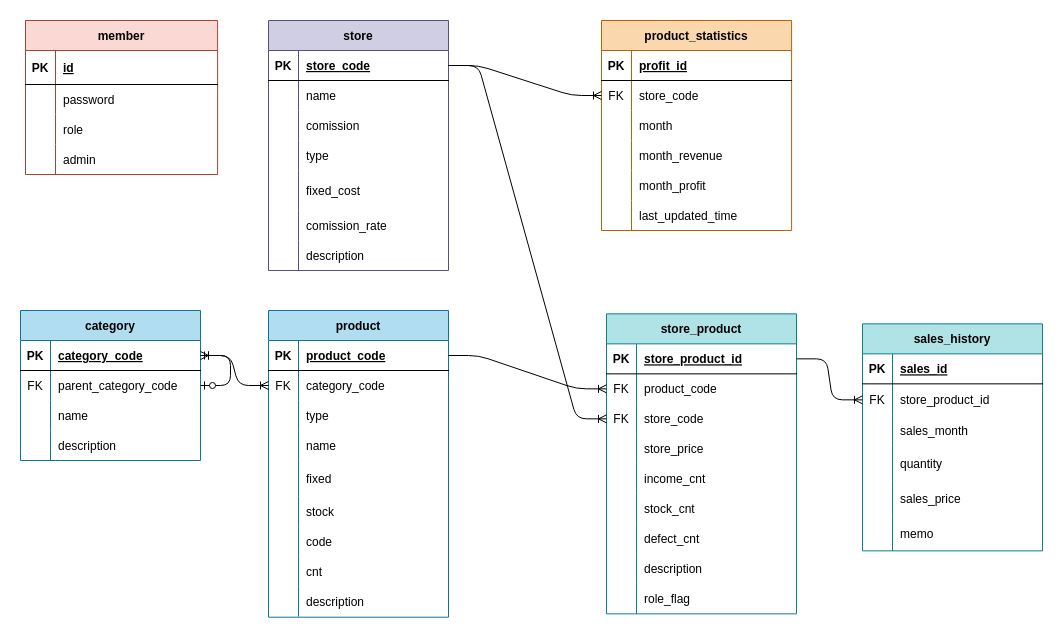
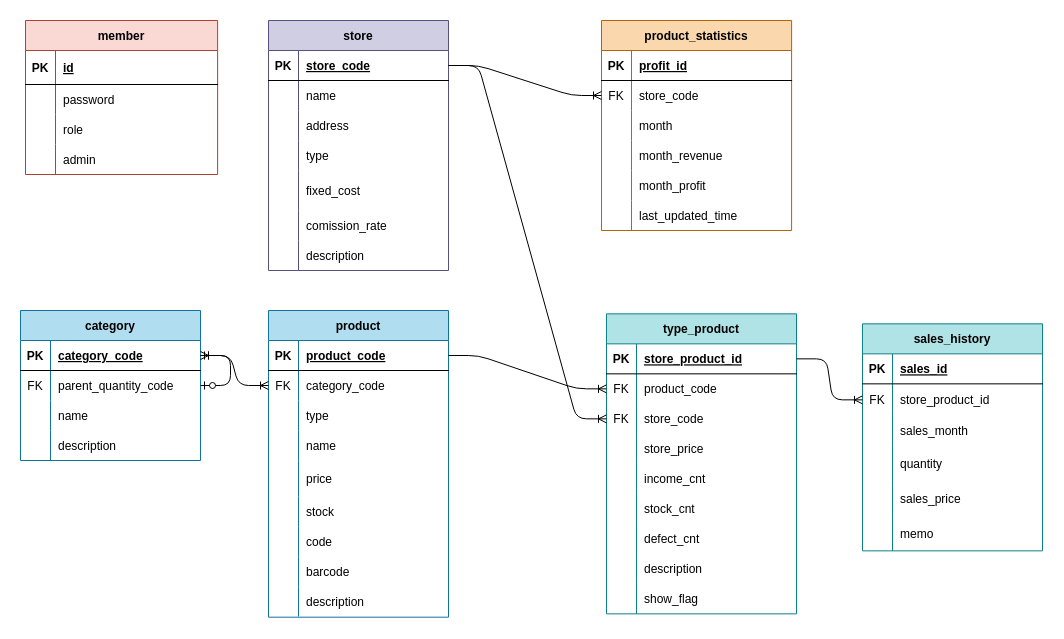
node "comission": label "comission" -> "address"
node "store_product": label "store_product" -> "type_product"
node "parent_category_code": label "parent_category_code" -> "parent_quantity_code"
node "fixed": label "fixed" -> "price"
node "cnt": label "cnt" -> "barcode"
node "role_flag": label "role_flag" -> "show_flag"
